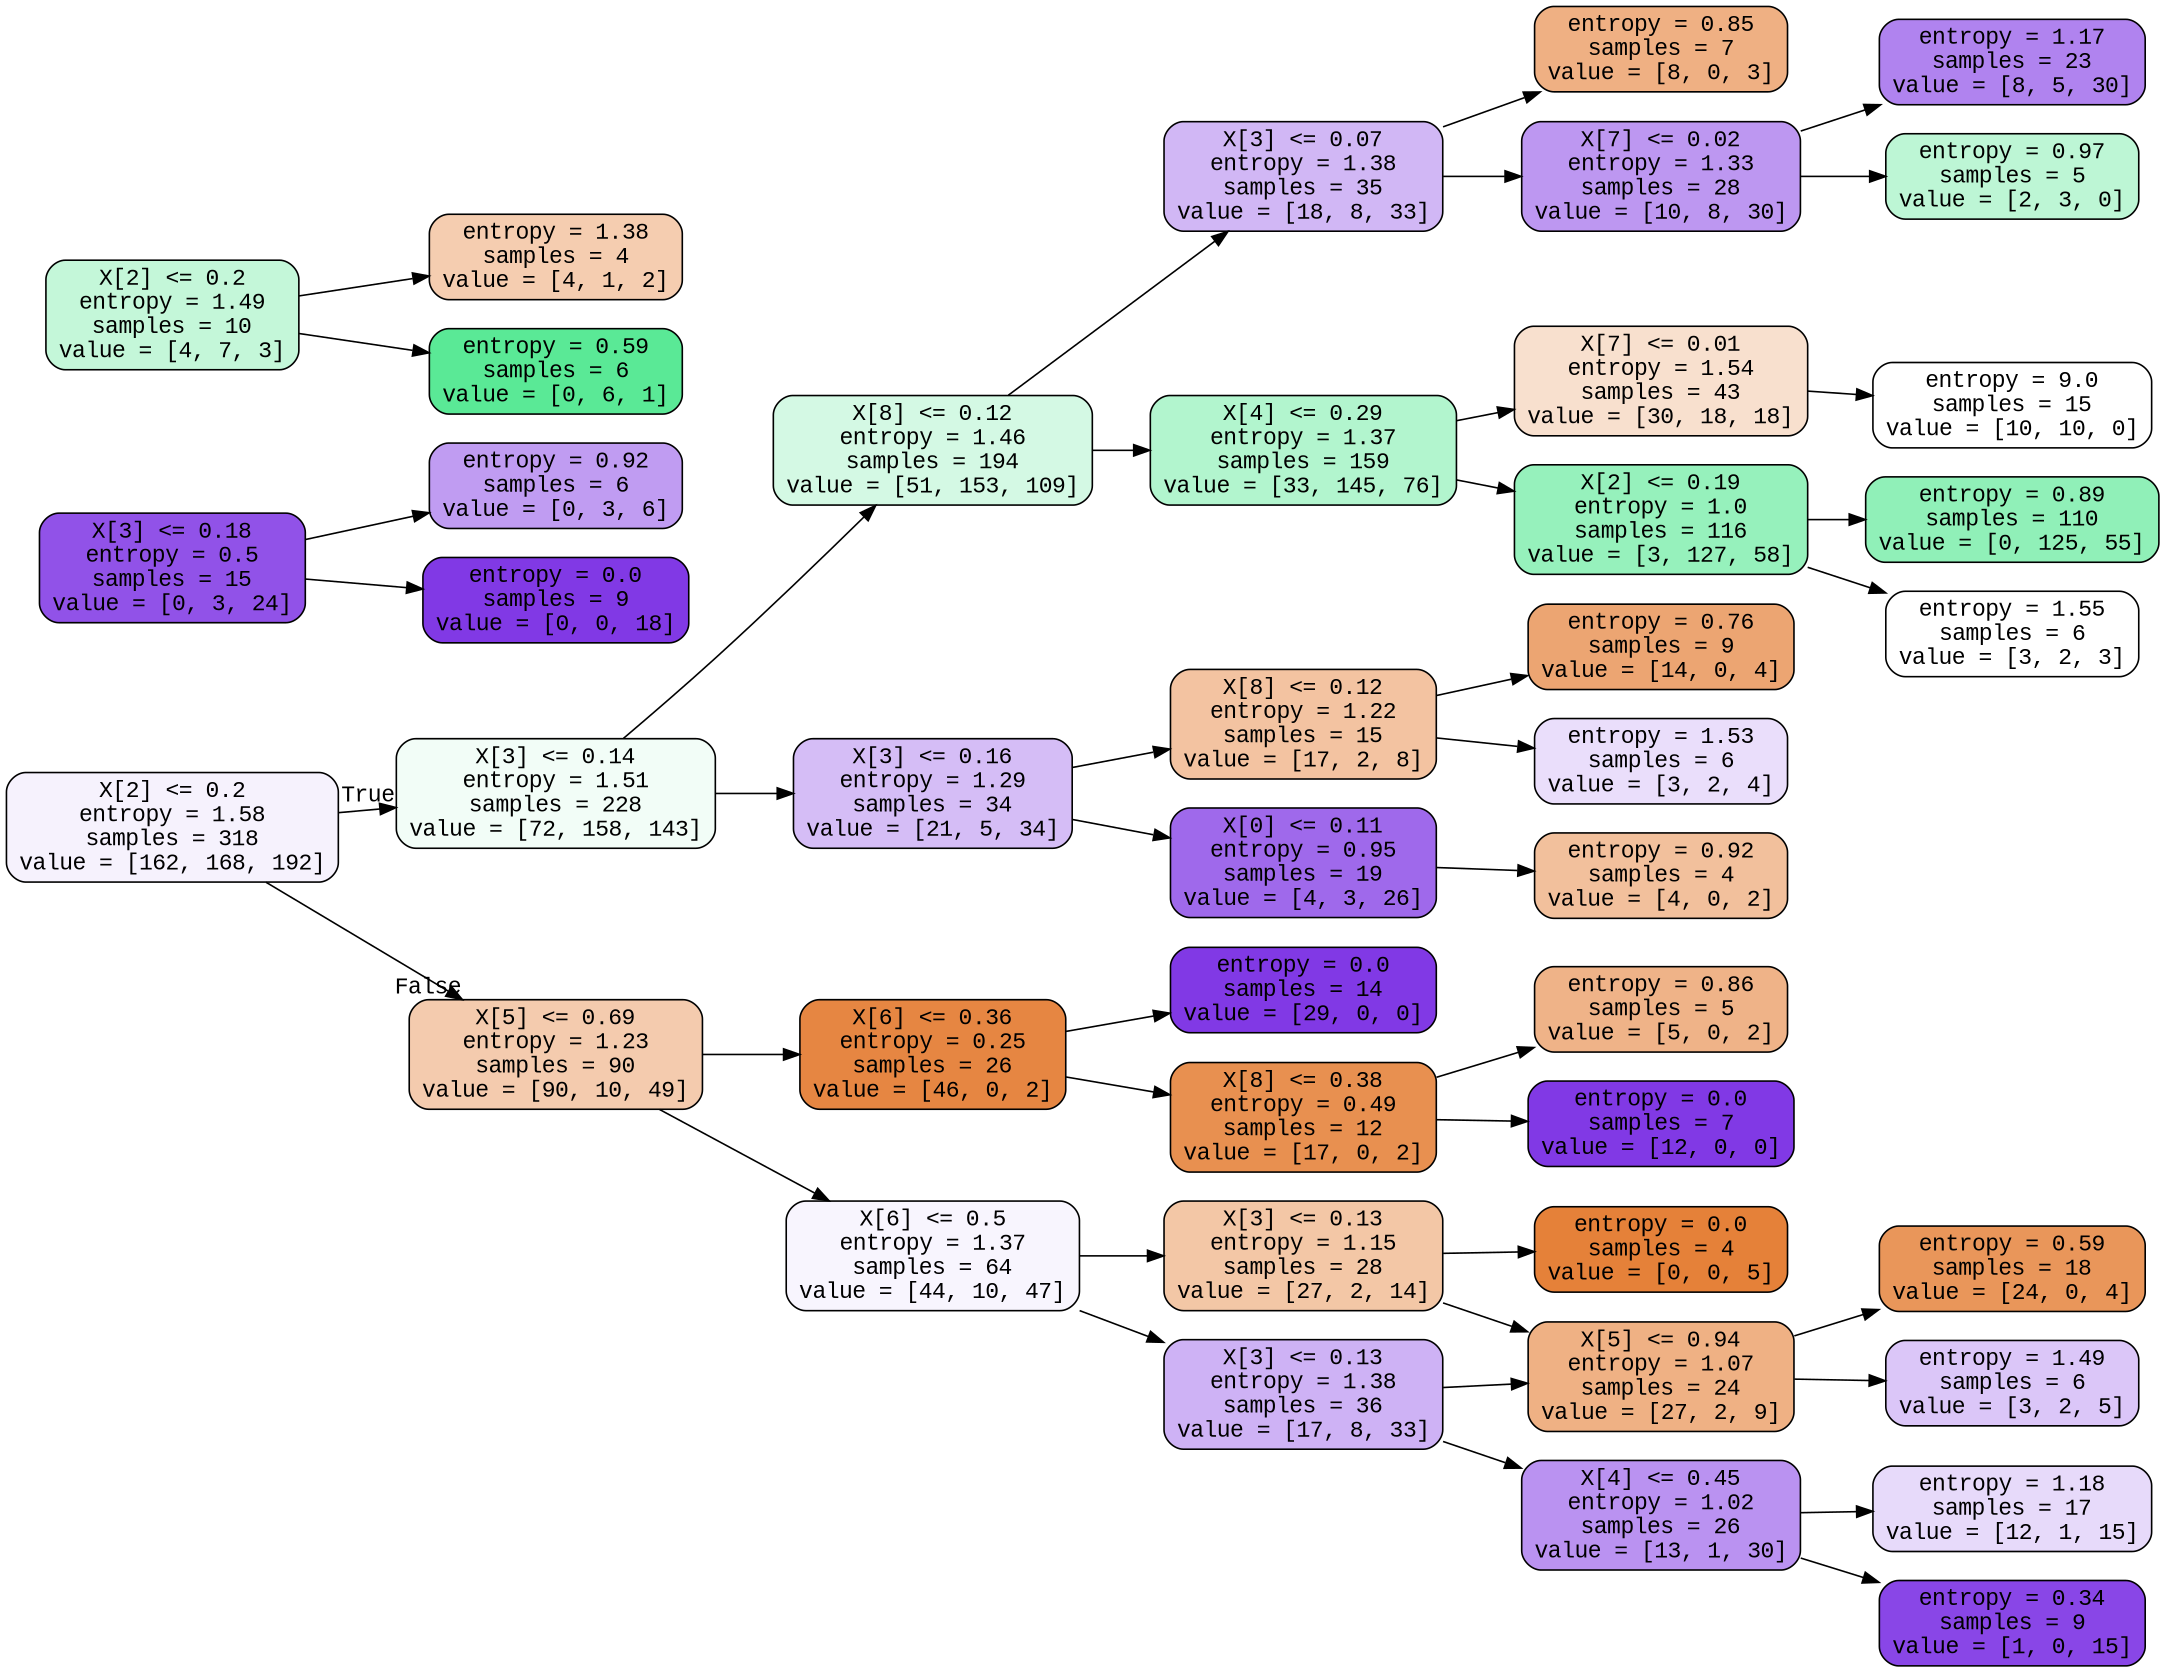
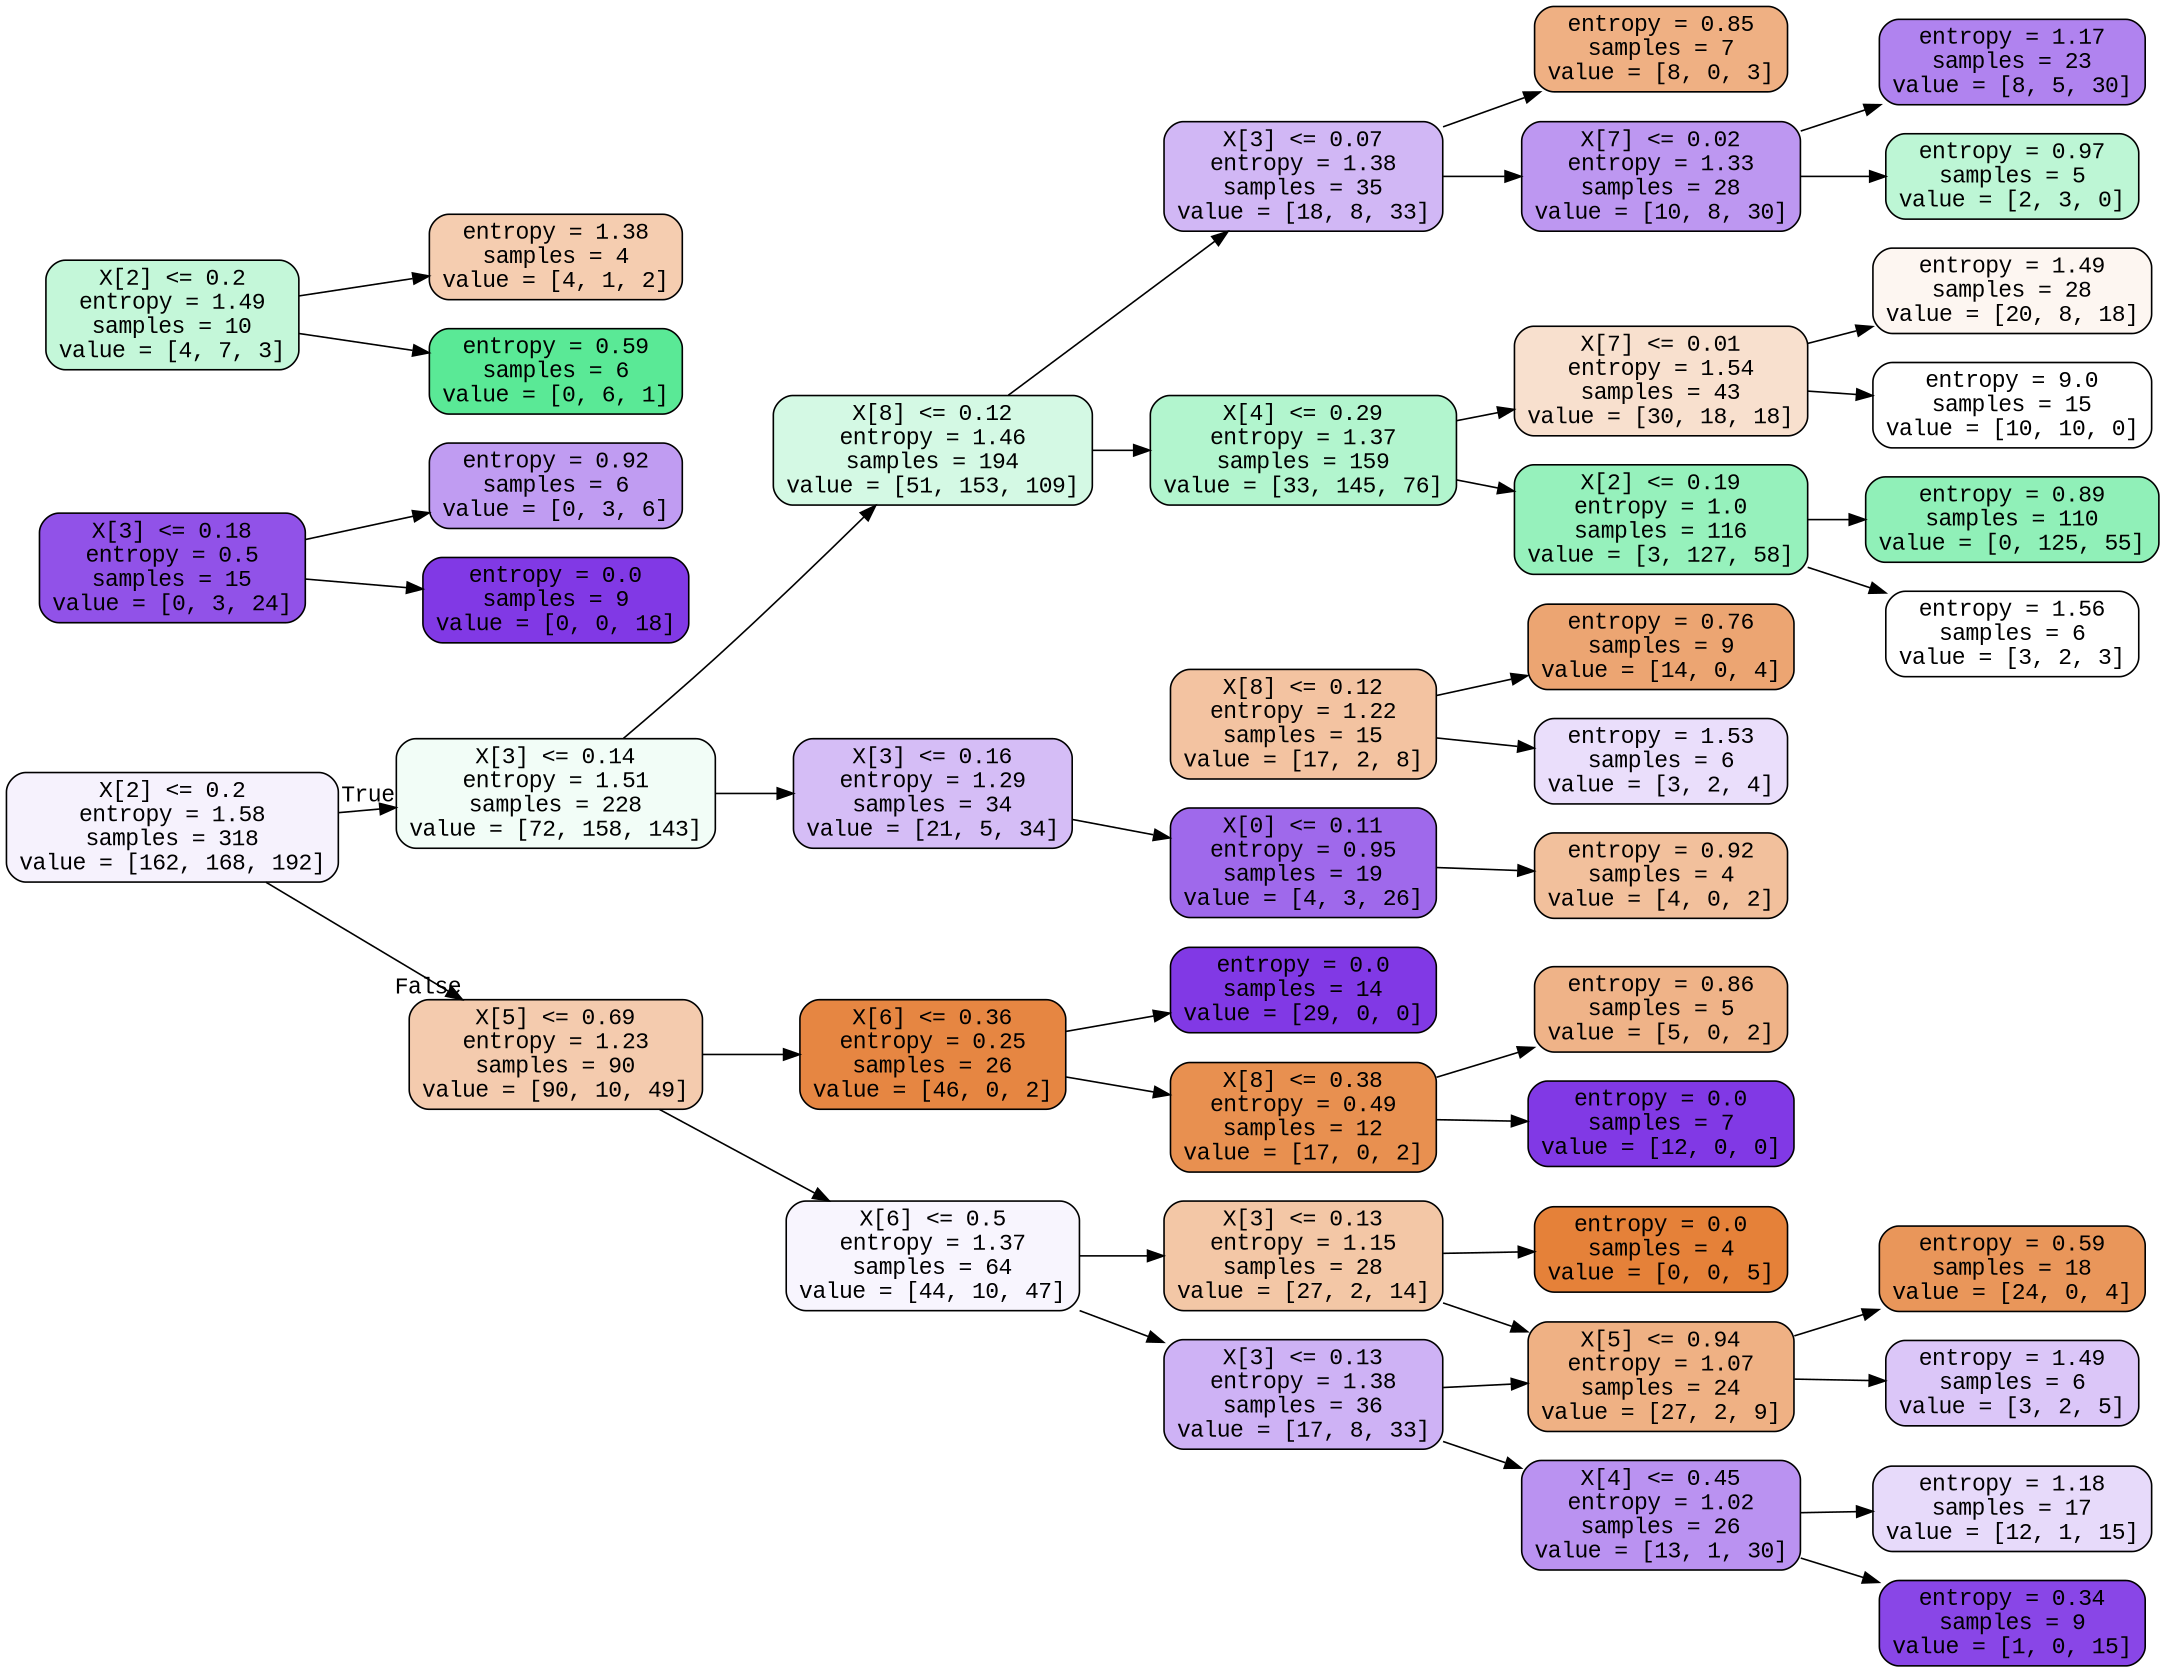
node "entropy = 1.49 samples = 28 value = [20, 8, 18]": added
node "entropy = 1.55 samples = 6 value = [3, 2, 3]": label "entropy = 1.55 samples = 6 value = [3, 2, 3]" -> "entropy = 1.56 samples = 6 value = [3, 2, 3]"
edge "X[3] <= 0.16 entropy = 1.29 samples = 34 value = [21, 5, 34]" -> "X[8] <= 0.12 entropy = 1.22 samples = 15 value = [17, 2, 8]": removed
